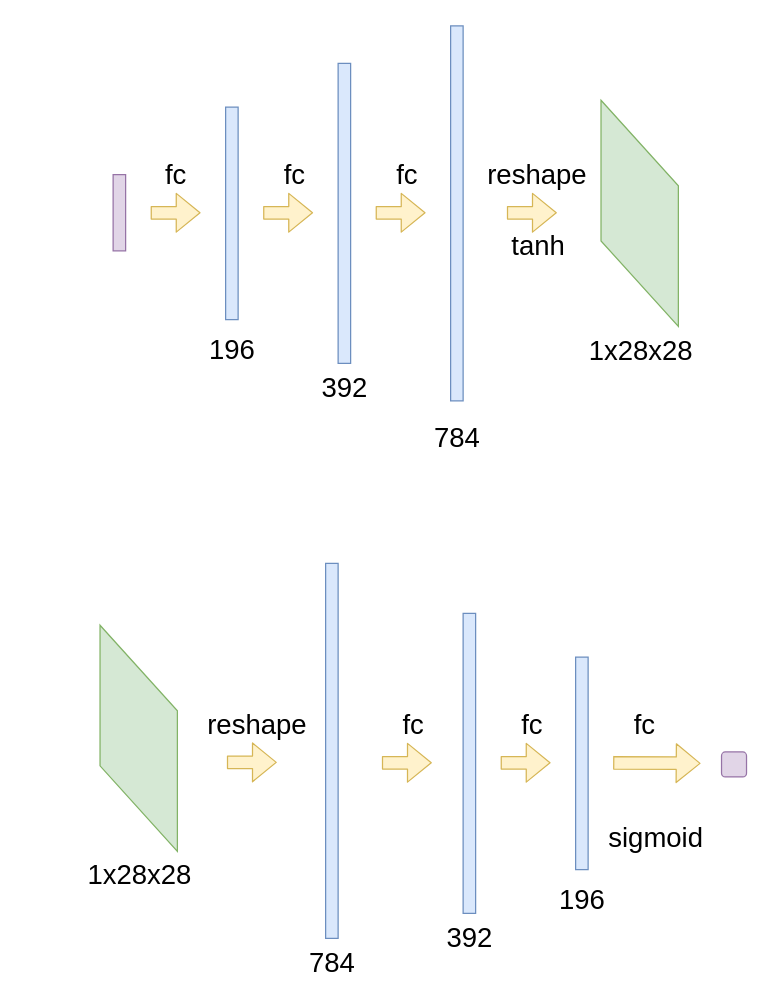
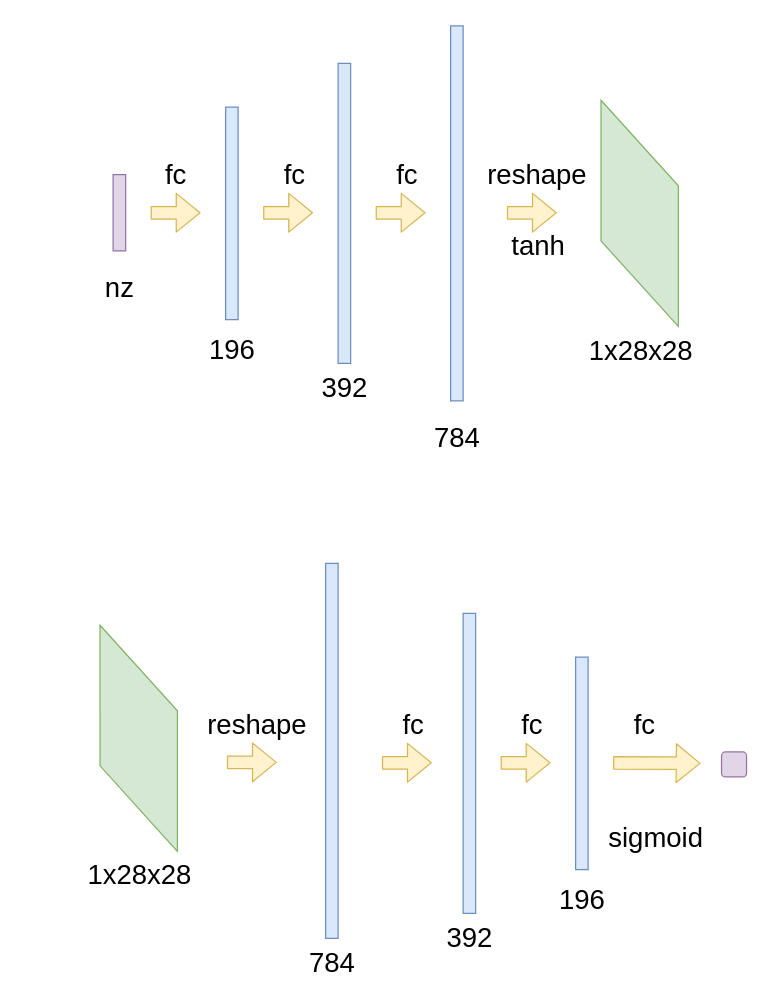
node "nz": added
